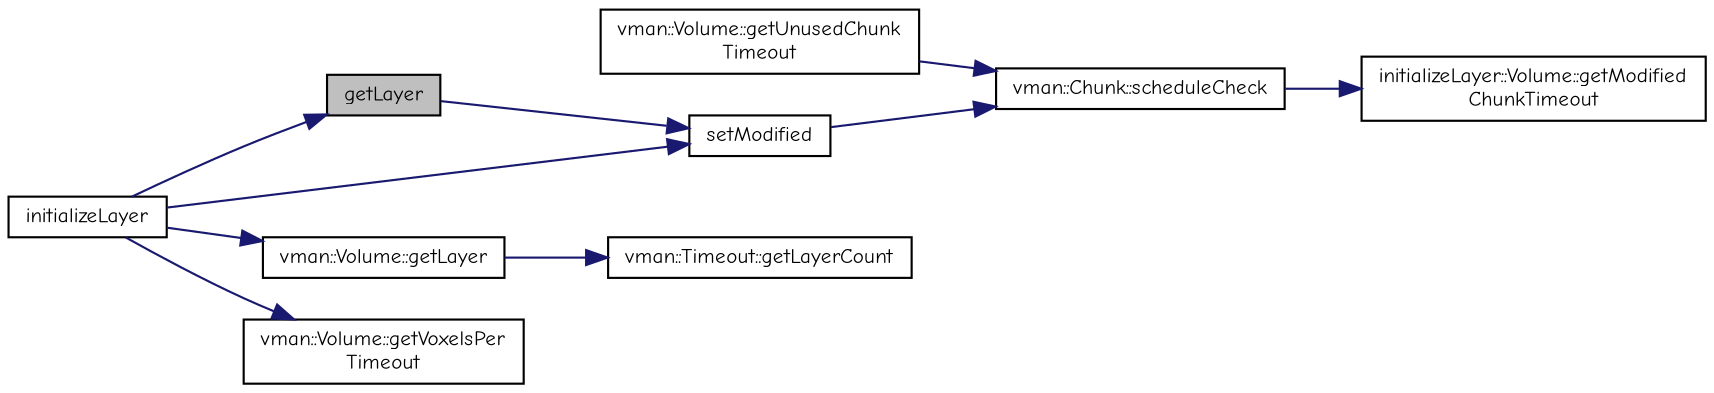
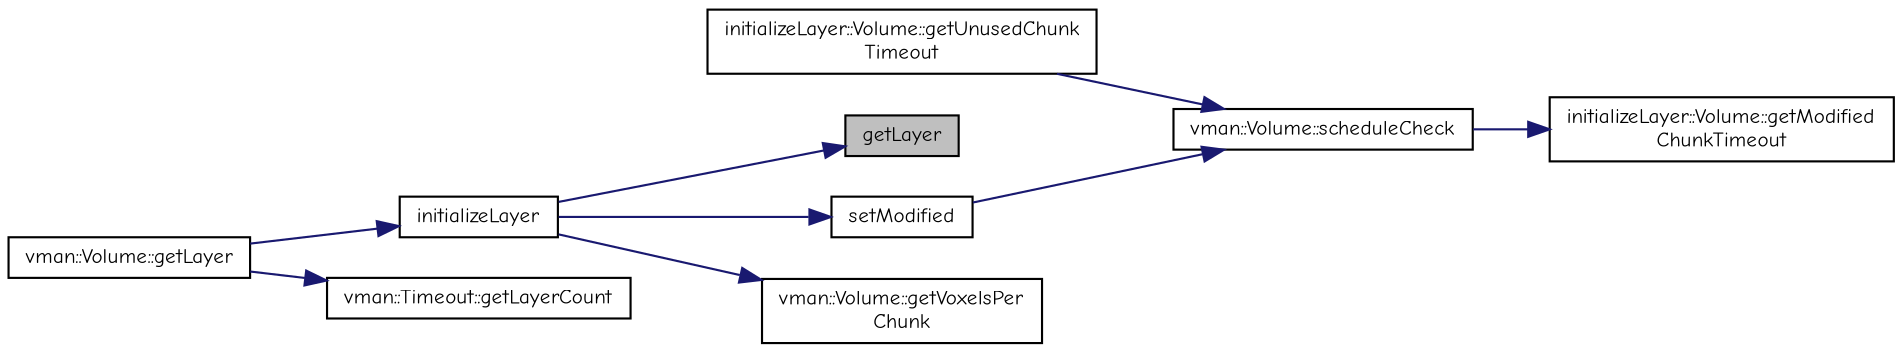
node "vman::Volume::getUnusedChunk Timeout": label "vman::Volume::getUnusedChunk Timeout" -> "initializeLayer::Volume::getUnusedChunk Timeout"
node "vman::Chunk::scheduleCheck": label "vman::Chunk::scheduleCheck" -> "vman::Volume::scheduleCheck"
edge "getLayer" -> "setModified": removed
edge "initializeLayer" -> "vman::Volume::getLayer": reversed
node "vman::Volume::getVoxelsPer Timeout": label "vman::Volume::getVoxelsPer Timeout" -> "vman::Volume::getVoxelsPer Chunk"
